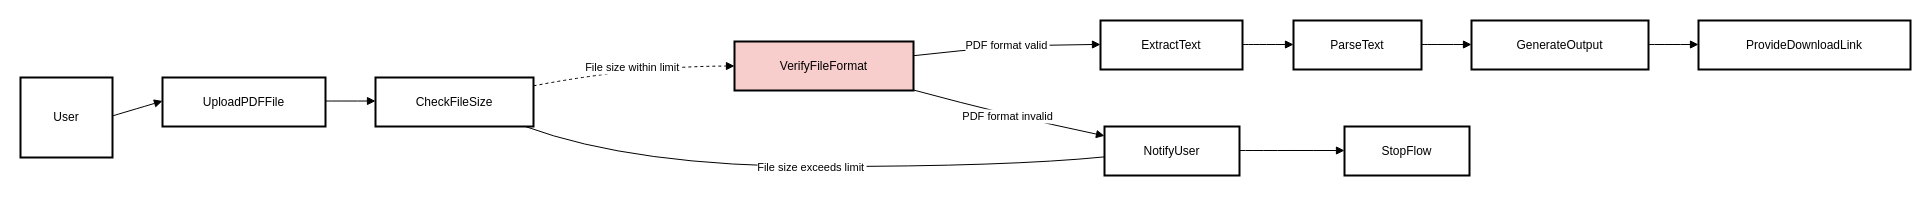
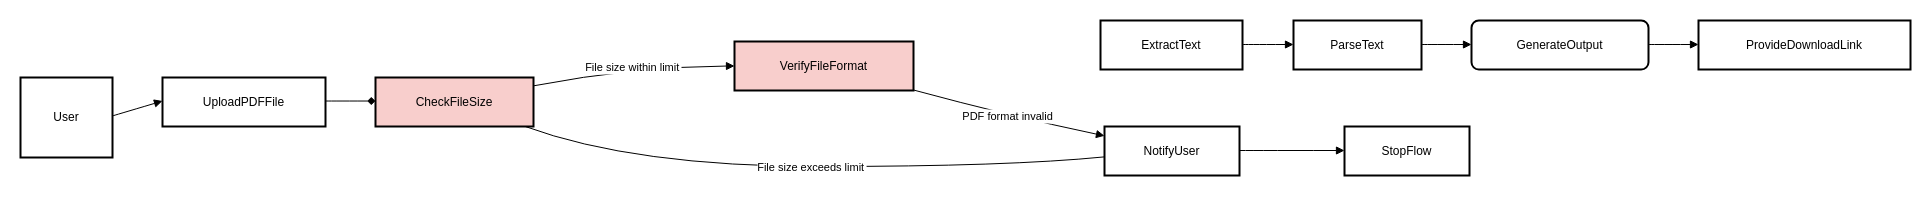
node "GenerateOutput": shape rectangle -> rounded rectangle
edge "VerifyFileFormat" -> "ExtractText": removed, label "PDF format valid"
edge "CheckFileSize" -> "VerifyFileFormat": style dashed -> solid
edge "UploadPDFFile" -> "CheckFileSize": arrowhead block -> diamond
node "CheckFileSize": fillcolor #ffffff -> #f8cecc
